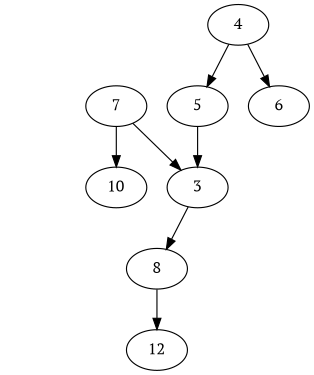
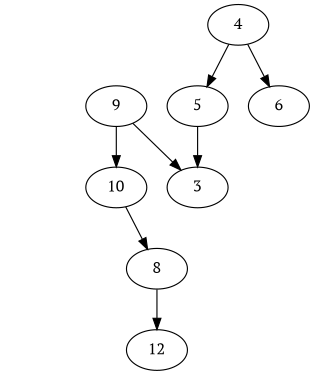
node "7": label "7" -> "9"
edge "3" -> "8": now "10" -> "8"
